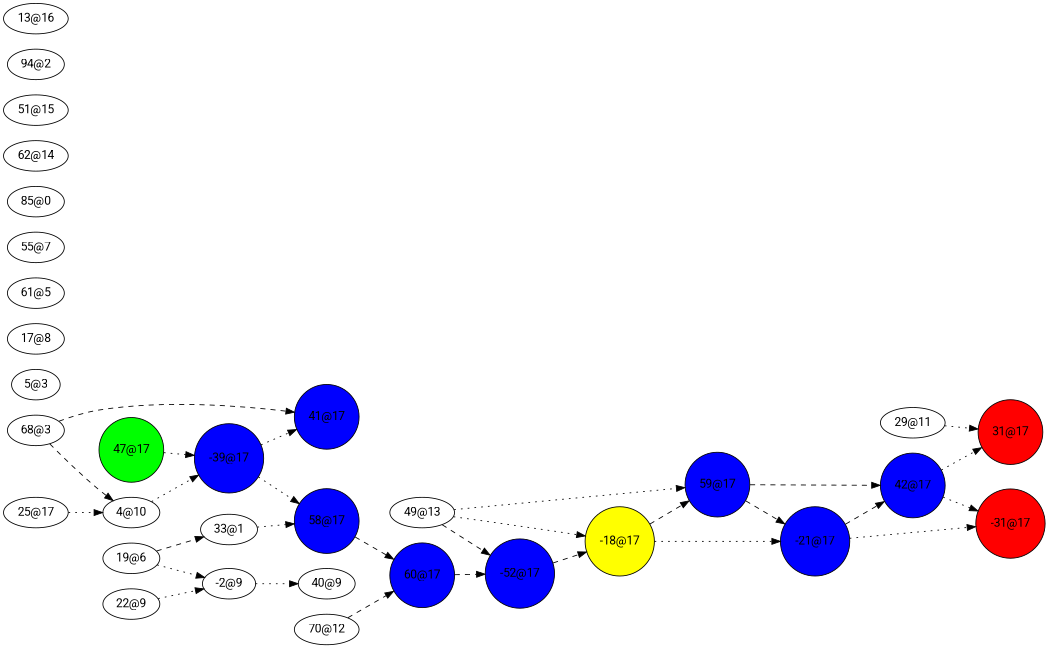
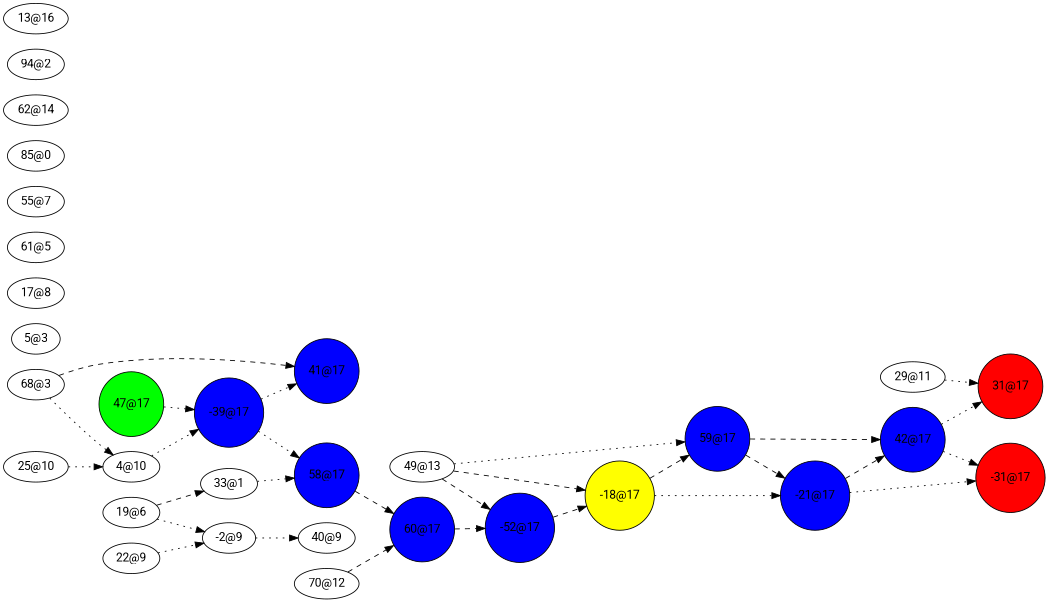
node "51@15": removed
edge "68@3" -> "4@10": style dashed -> dotted
node "25@17": label "25@17" -> "25@10"
edge "49@13" -> "-18@17": style dotted -> dashed
